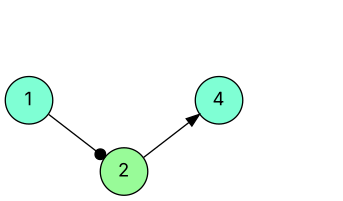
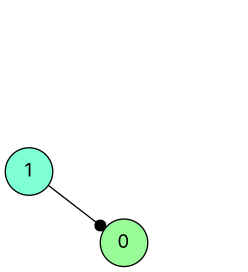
node "4": removed
node "2": label "2" -> "0"
